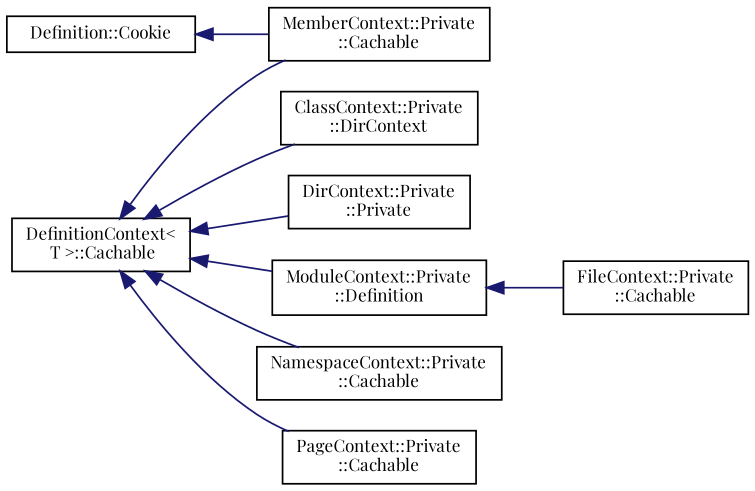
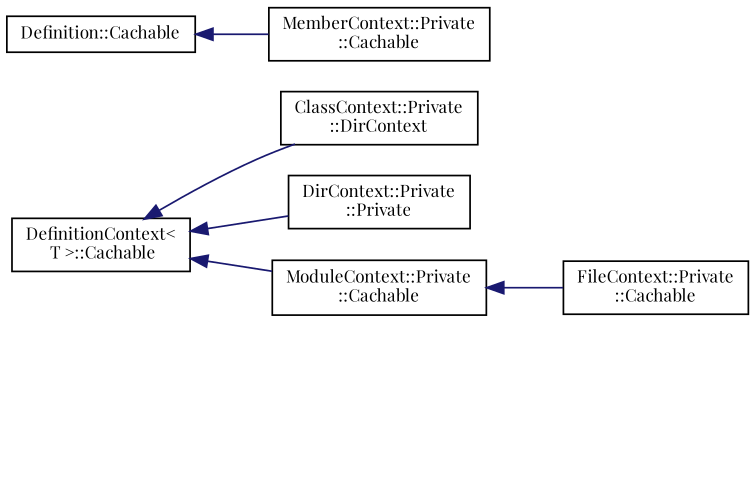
node "Definition::Cookie": label "Definition::Cookie" -> "Definition::Cachable"
edge "MemberContext::Private ::Cachable" -> "DefinitionContext< T >::Cachable": removed
node "ModuleContext::Private ::Definition": label "ModuleContext::Private ::Definition" -> "ModuleContext::Private ::Cachable"
node "NamespaceContext::Private ::Cachable": removed
node "PageContext::Private ::Cachable": removed
